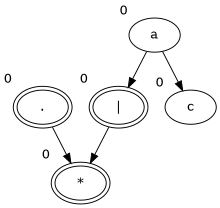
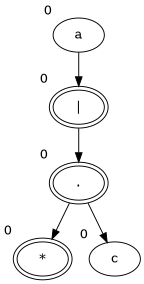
edge "a 0" -> "c 0": now ". 0" -> "c 0"
edge "| 0" -> "* 0": now "| 0" -> ". 0"
